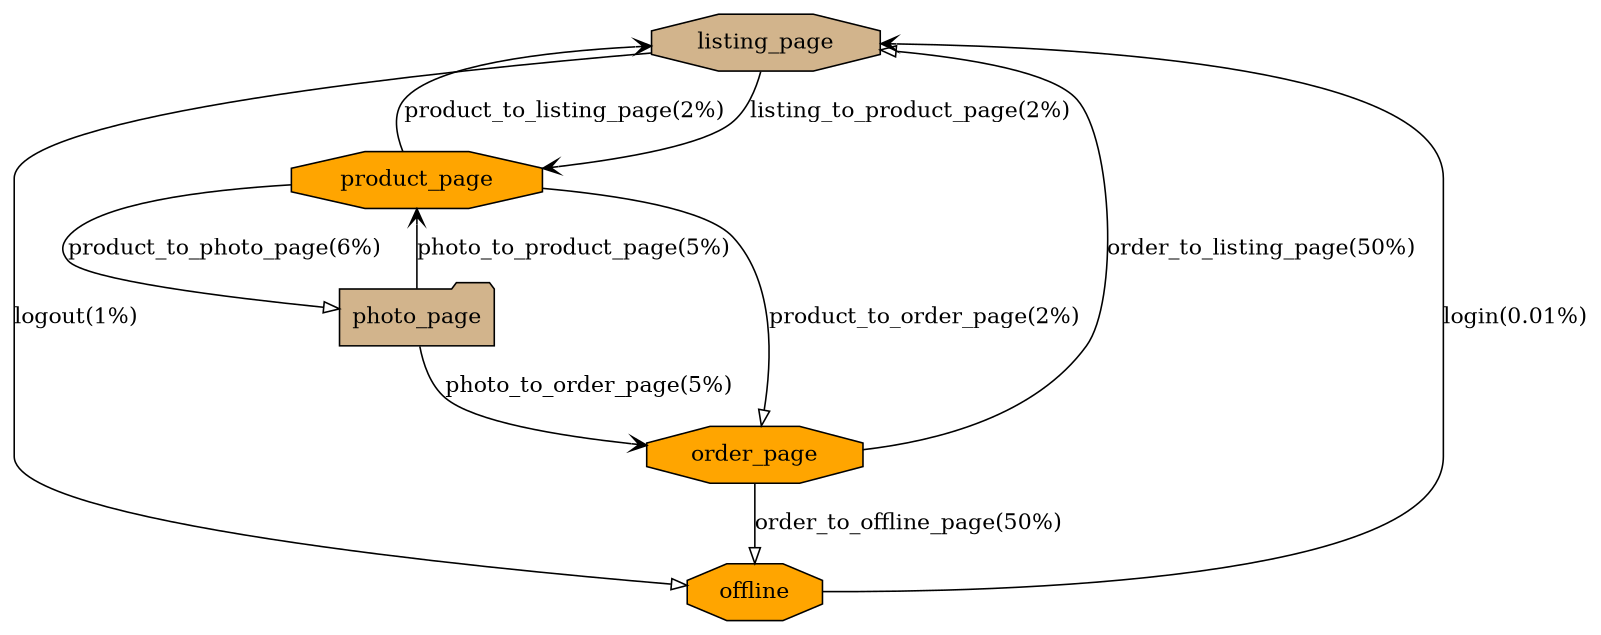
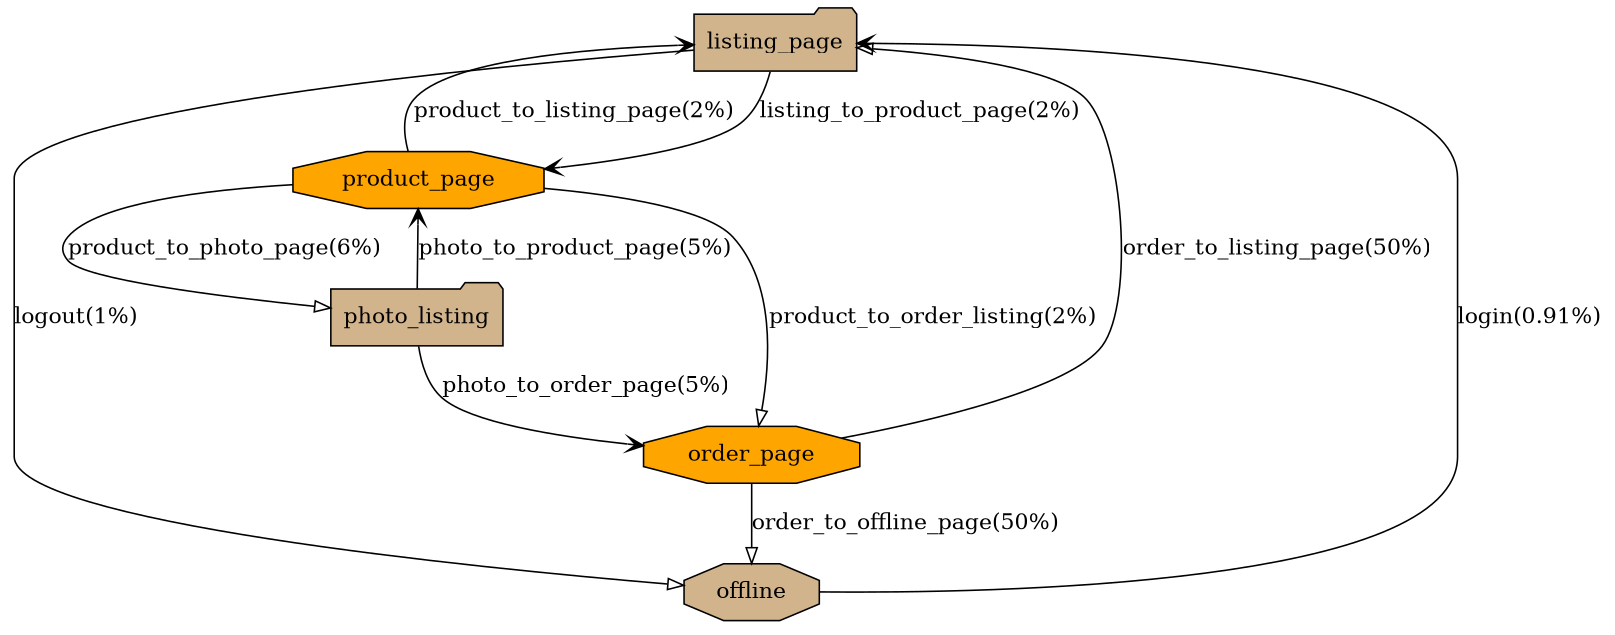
node "listing_page": shape octagon -> folder
node "photo_page": label "photo_page" -> "photo_listing"
edge "product_page" -> "order_page": label "product_to_order_page(2%)" -> "product_to_order_listing(2%)"
edge "offline" -> "listing_page": label "login(0.01%)" -> "login(0.91%)"
node "offline": fillcolor orange -> tan
